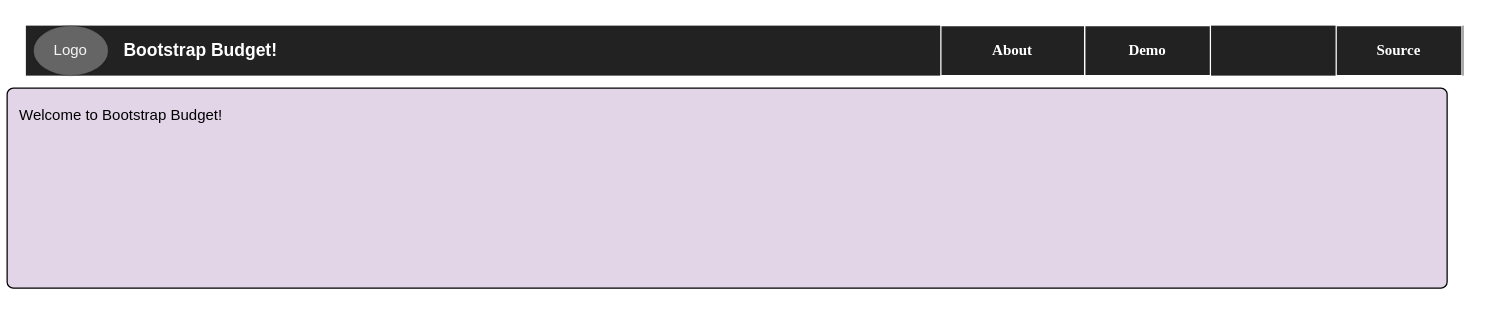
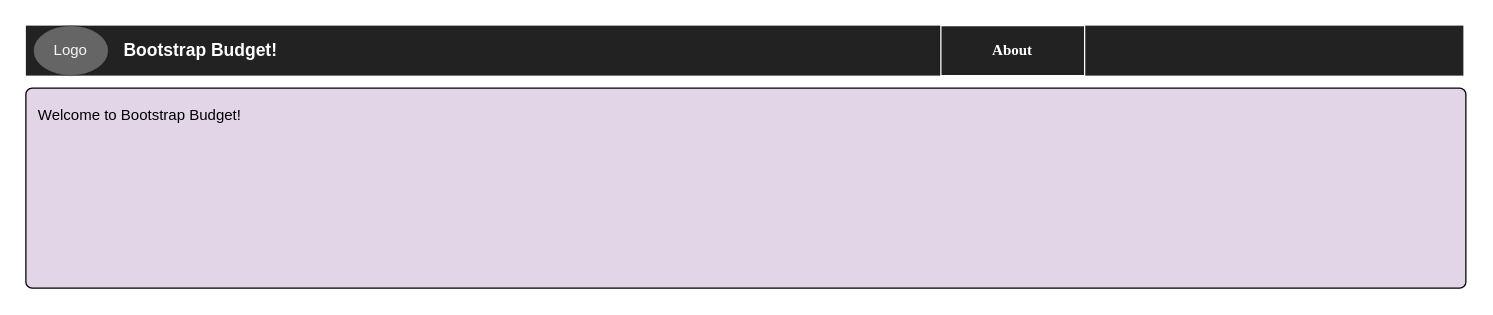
node "Demo": removed
node "Source": removed
node "Welcome to Bootstrap Budget!": moved (727, 188) -> (746, 188)
